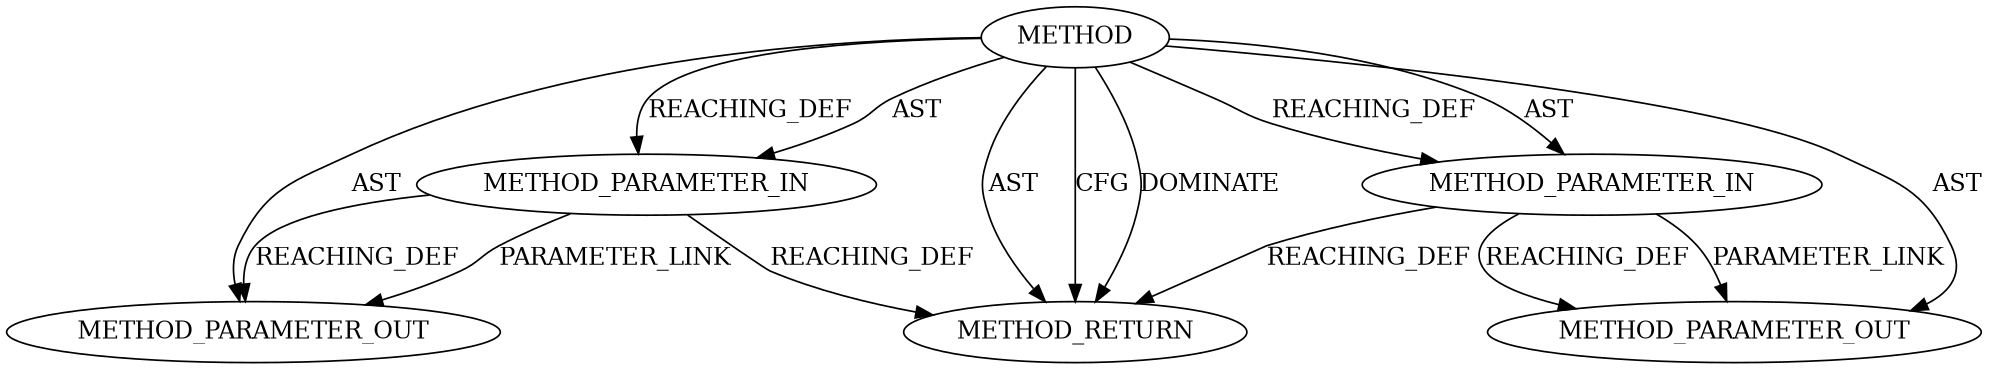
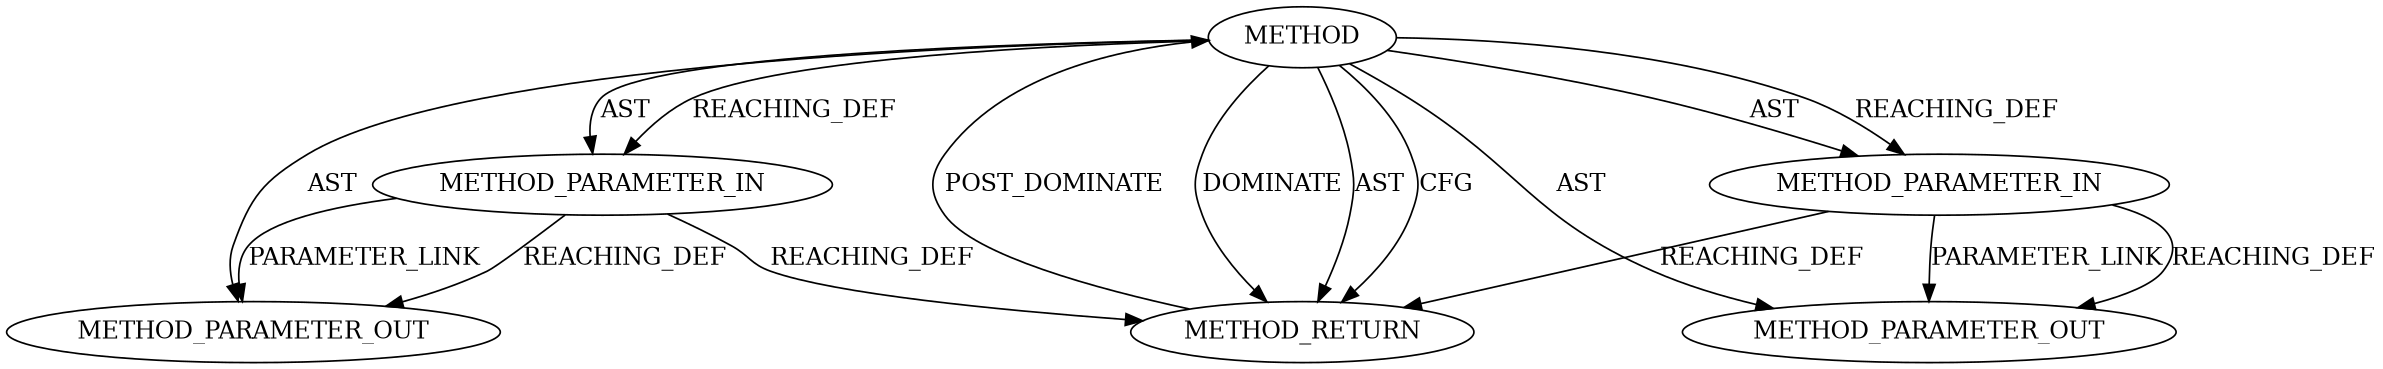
edge "METHOD_RETURN" -> "METHOD": added, label "POST_DOMINATE"
